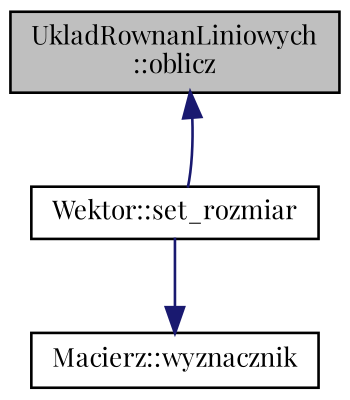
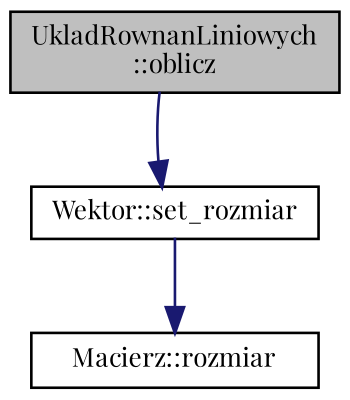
edge "Wektor::set_rozmiar" -> "UkladRownanLiniowych ::oblicz": reversed
node "Macierz::wyznacznik": label "Macierz::wyznacznik" -> "Macierz::rozmiar"
